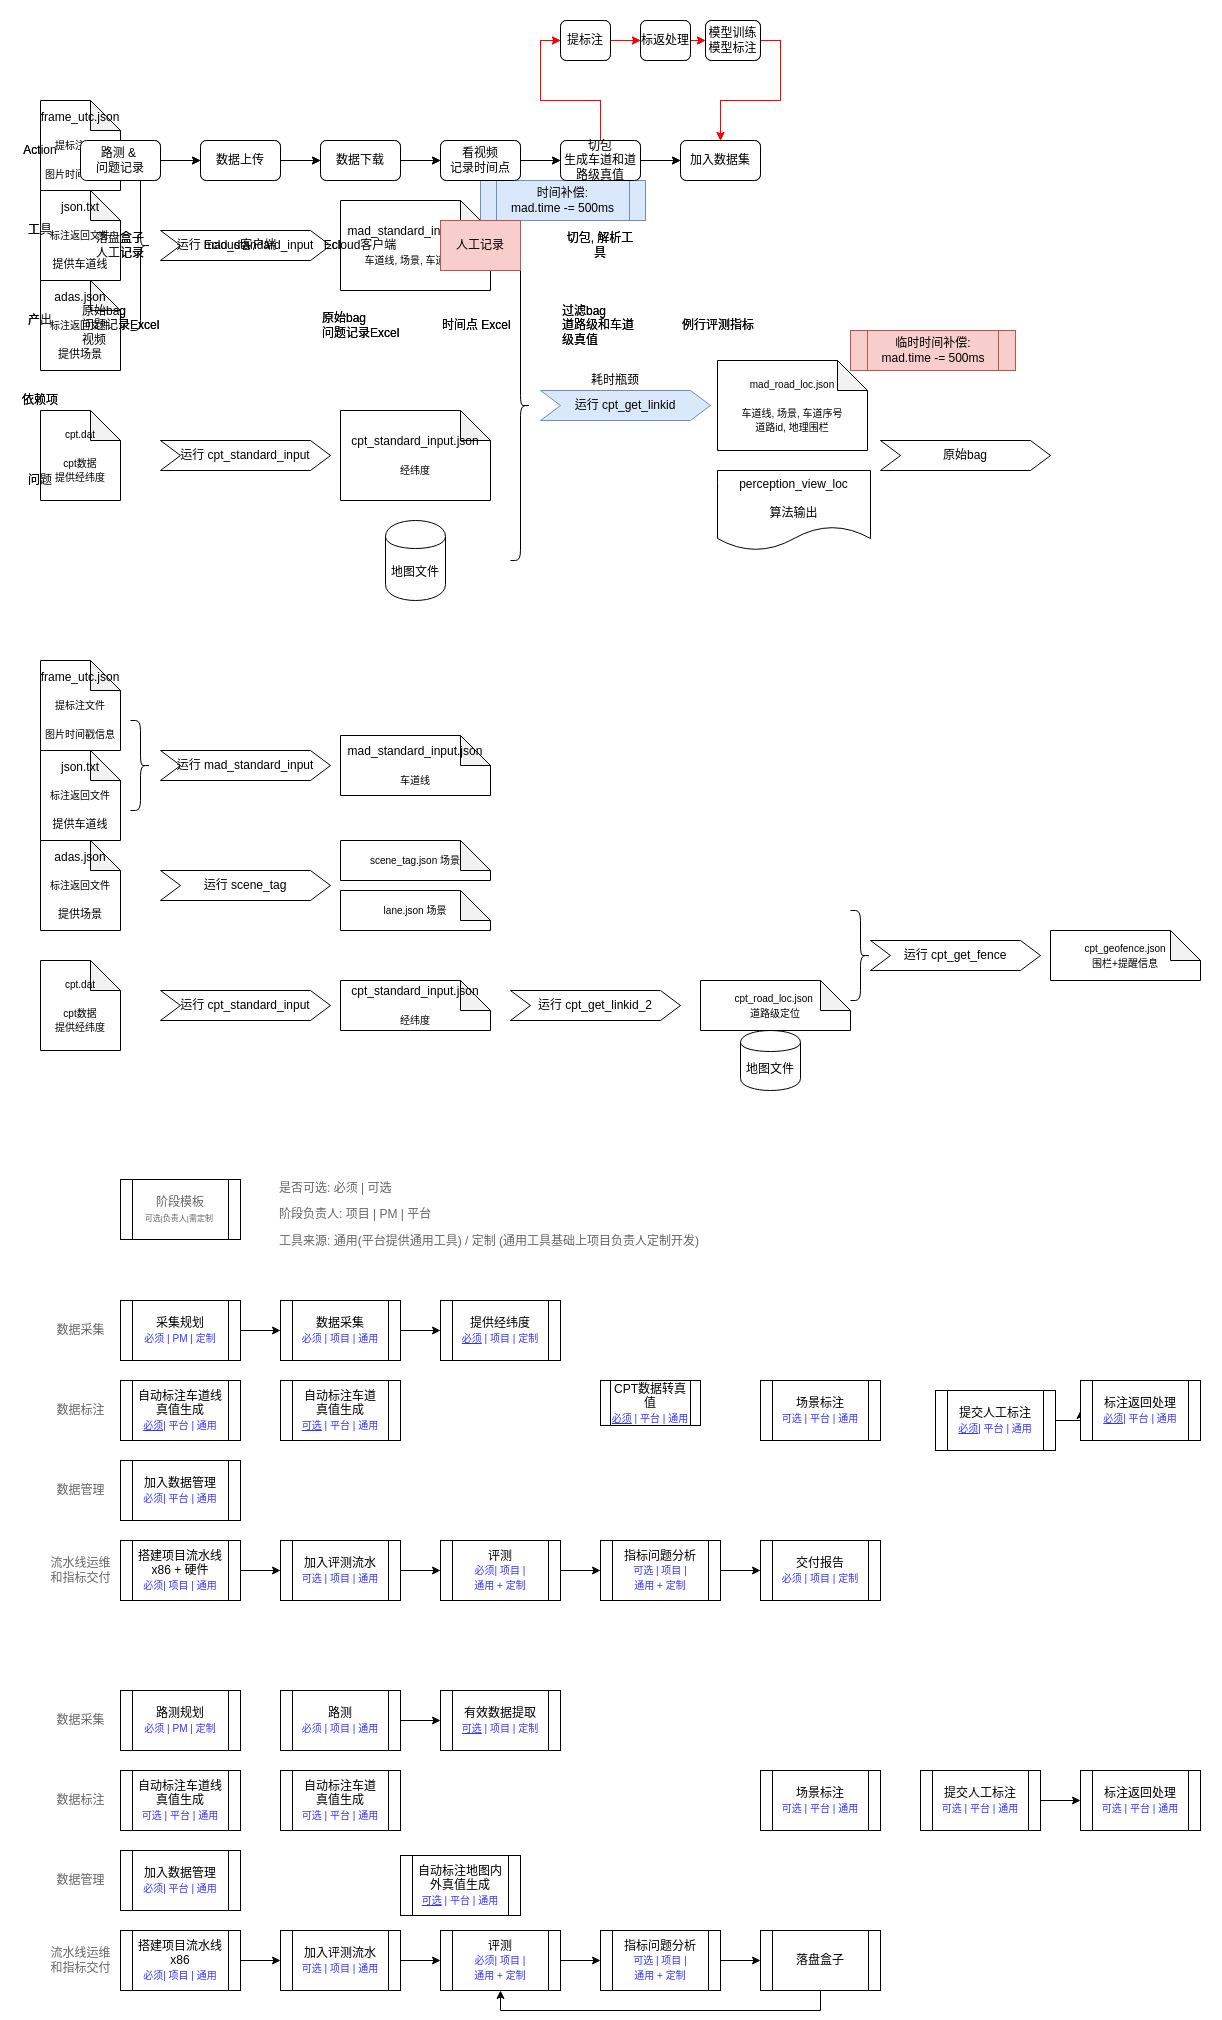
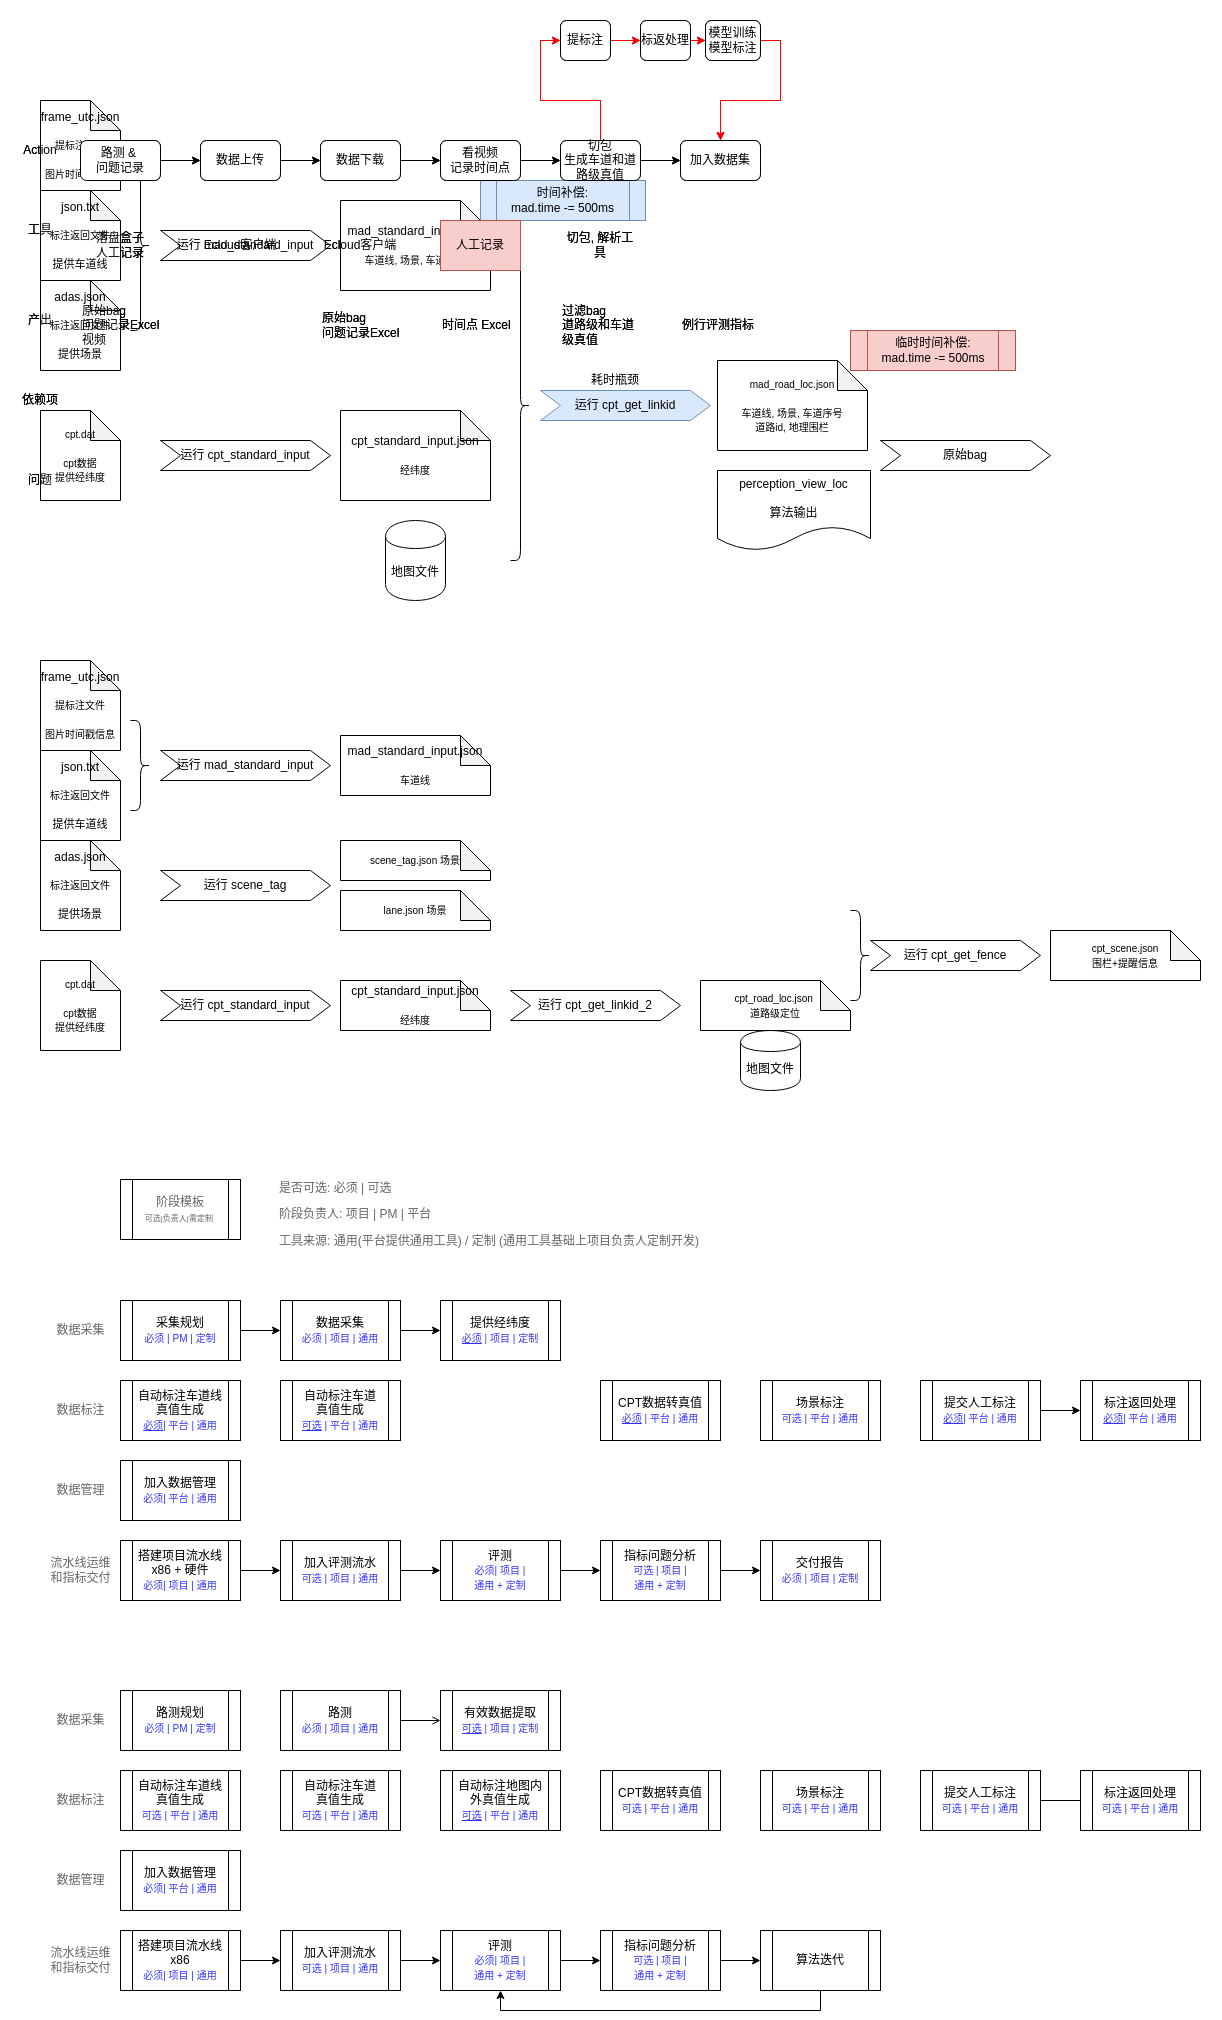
node "cpt_geofence.json 围栏+提醒信息": label "cpt_geofence.json 围栏+提醒信息" -> "cpt_scene.json 围栏+提醒信息"
node "CPT数据转真值 必须 | 平台 | 通用": size 100x45 -> 120x60
node "提交人工标注 必须| 平台 | 通用": moved (996, 1421) -> (981, 1411)
edge "路测 必须 | 项目 | 通用" -> "有效数据提取 可选 | 项目 | 定制": arrowhead classic -> open
node "CPT数据转真值 可选 | 平台 | 通用": added
edge "提交人工标注 可选 | 平台 | 通用" -> "标注返回处理 可选 | 平台 | 通用": arrowhead classic -> none
node "自动标注地图内外真值生成 可选 | 平台 | 通用": moved (461, 1886) -> (501, 1801)
node "落盘盒子": label "落盘盒子" -> "算法迭代"
